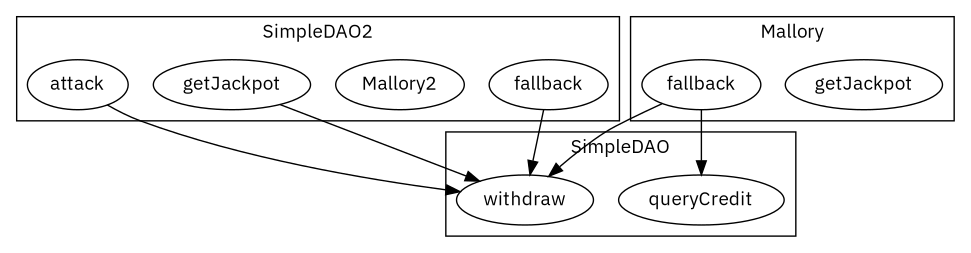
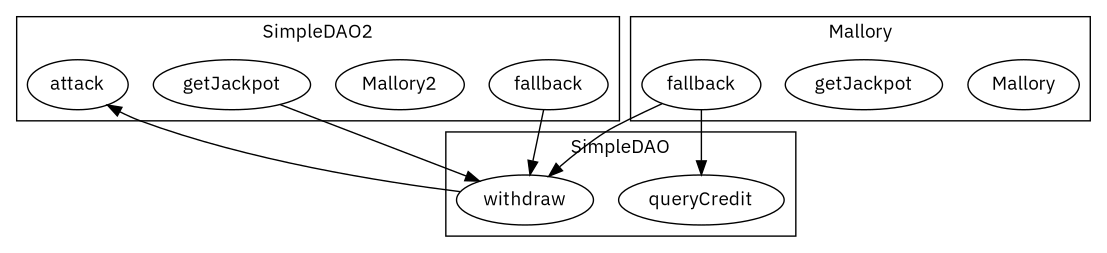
node "Mallory": added
edge "attack" -> "withdraw": reversed
